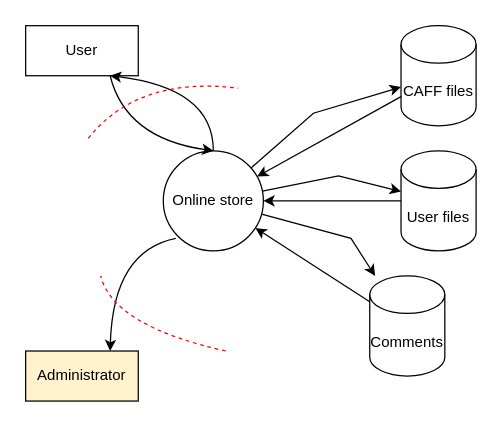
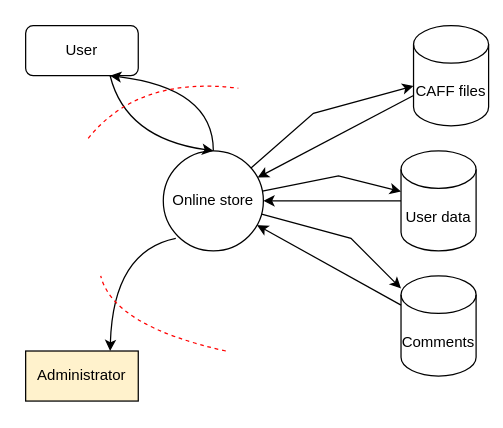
node "User": shape rectangle -> rounded rectangle
node "CAFF files": moved (438, 76) -> (451, 76)
node "User files": label "User files" -> "User data"
node "Comments": moved (407, 326) -> (438, 326)
